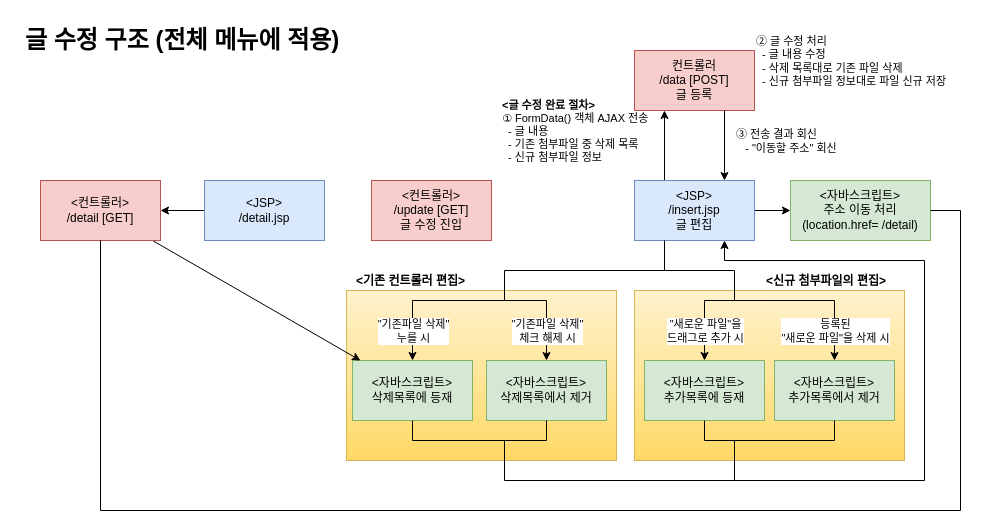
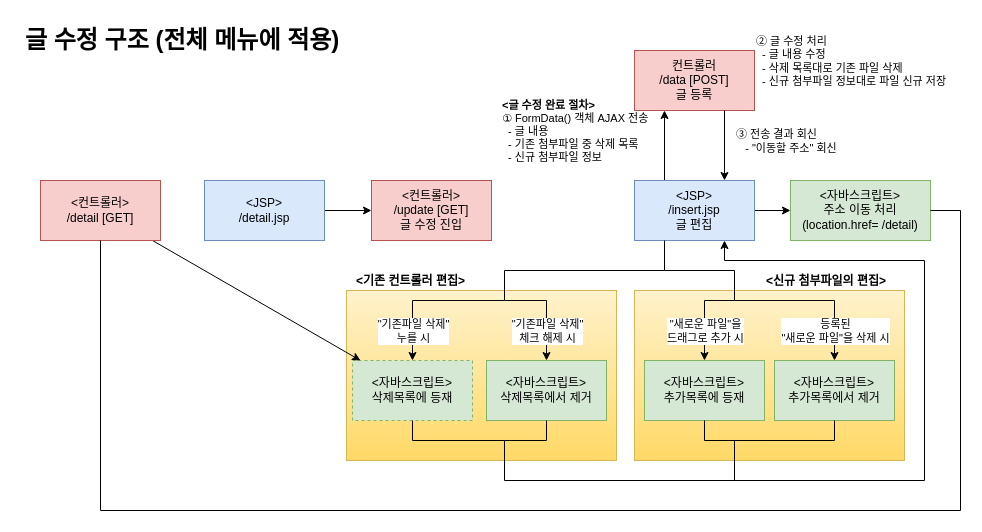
edge "<JSP> /detail.jsp" -> "<컨트롤러> /detail [GET]": now "<JSP> /detail.jsp" -> "<컨트롤러> /update [GET] 글 수정 진입"
node "<자바스크립트> 삭제목록에 등재": style solid -> dashed
